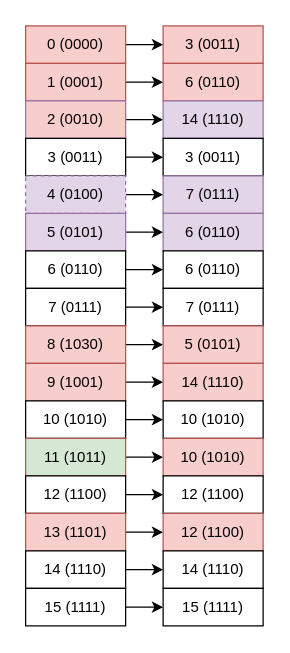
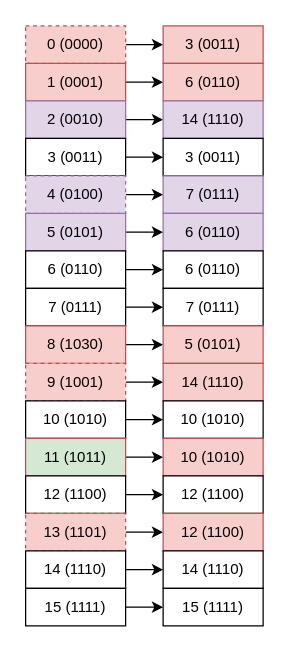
node "0 (0000)": style solid -> dashed
node "2 (0010)": fillcolor #f8cecc -> #e1d5e7
node "9 (1001)": style solid -> dashed
node "13 (1101)": style solid -> dashed
